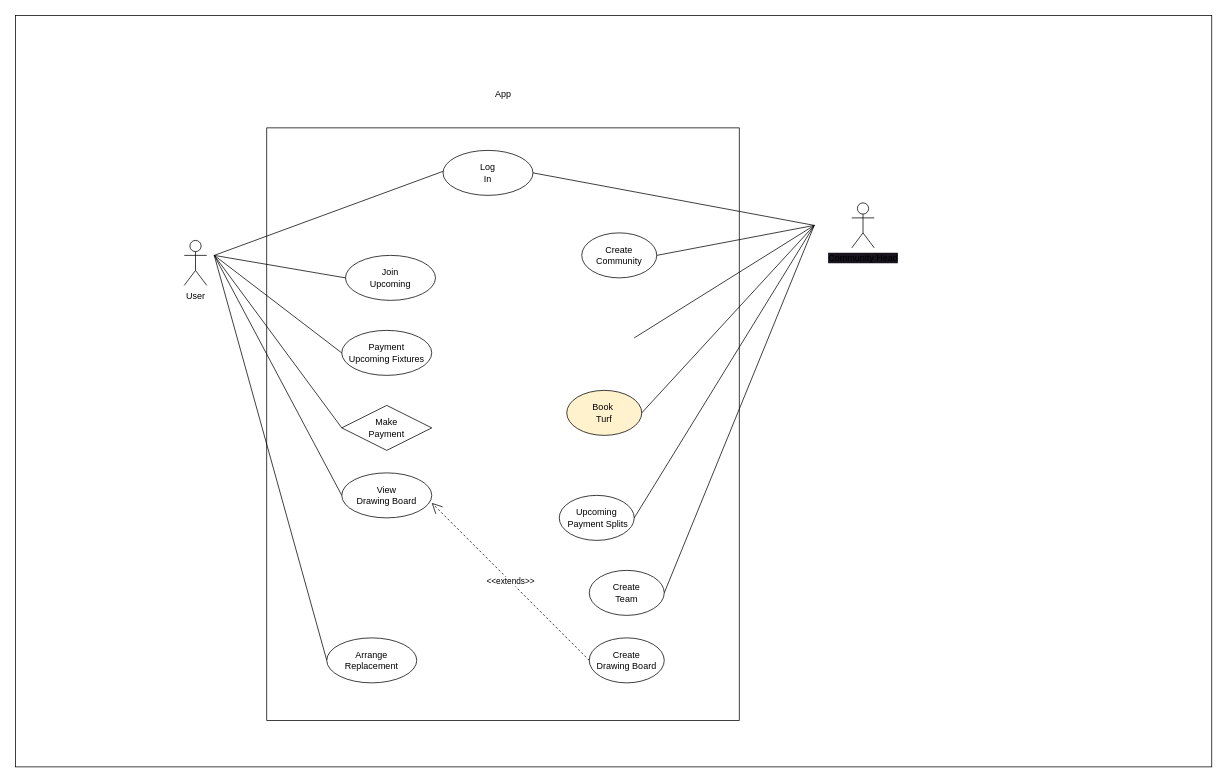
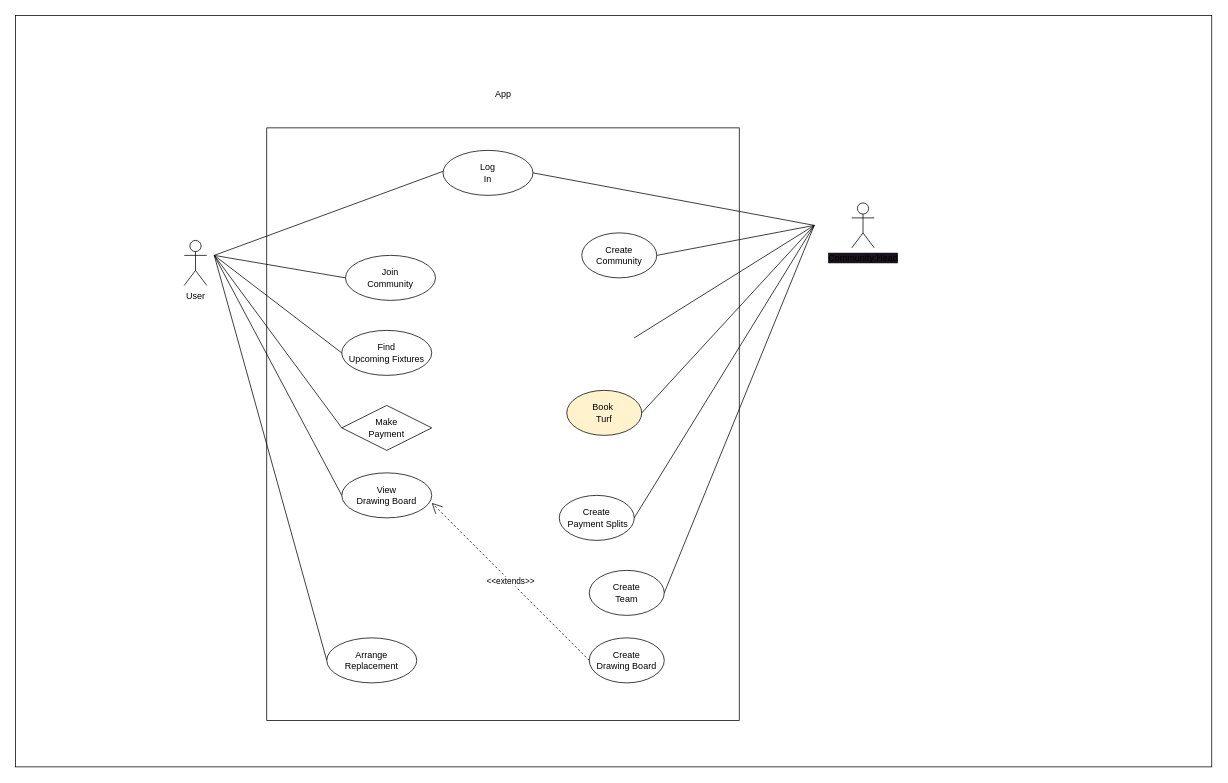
node "Join Upcoming": label "Join Upcoming" -> "Join Community"
node "Payment Upcoming Fixtures": label "Payment Upcoming Fixtures" -> "Find Upcoming Fixtures"
node "Upcoming Payment Splits": label "Upcoming Payment Splits" -> "Create Payment Splits"
